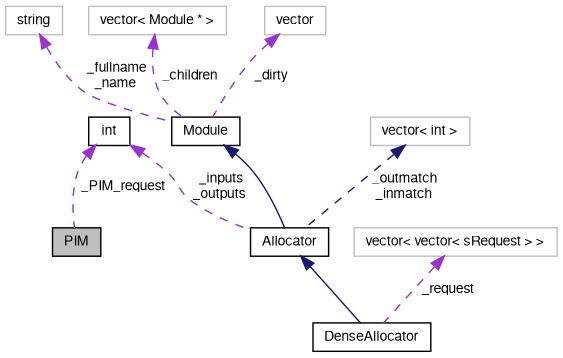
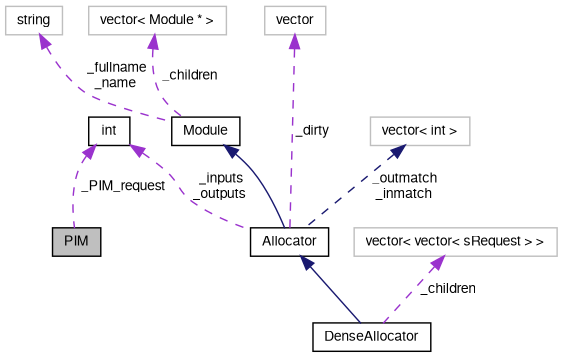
edge "Module" -> "vector": now "Allocator" -> "vector"
edge "DenseAllocator" -> "vector< vector< sRequest > >": label " _request" -> " _children"
